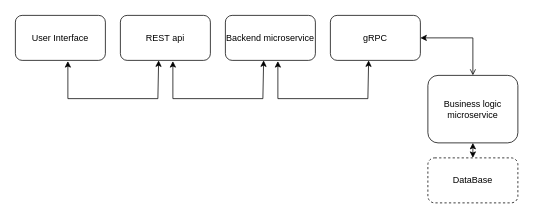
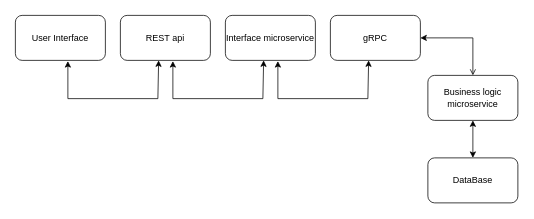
node "Backend microservice": label "Backend microservice" -> "Interface microservice"
node "Business logic microservice": size 90x68 -> 90x45
node "DataBase": style dashed -> solid
